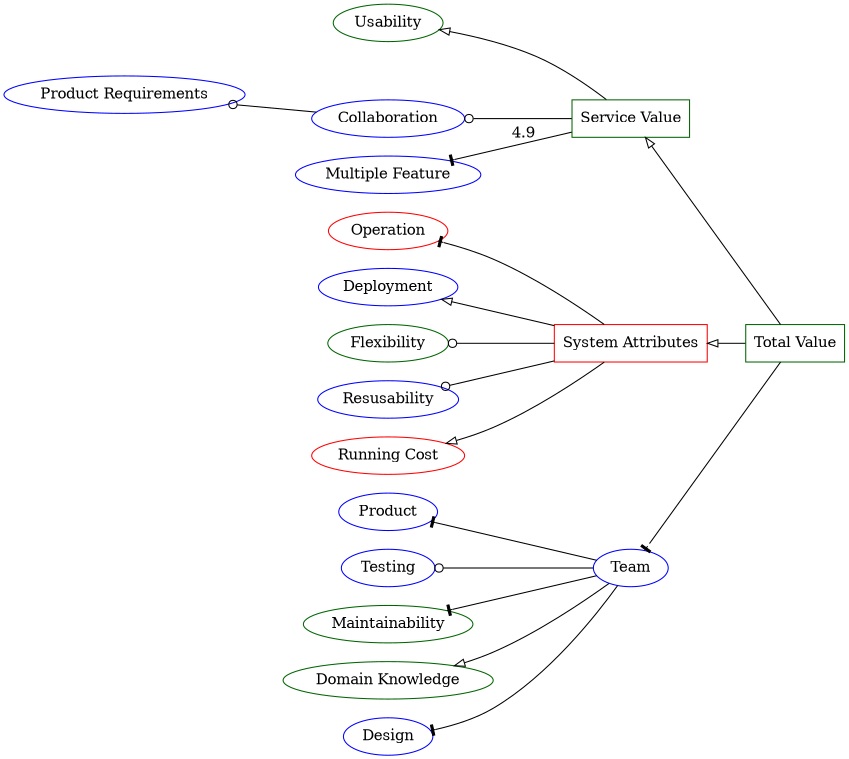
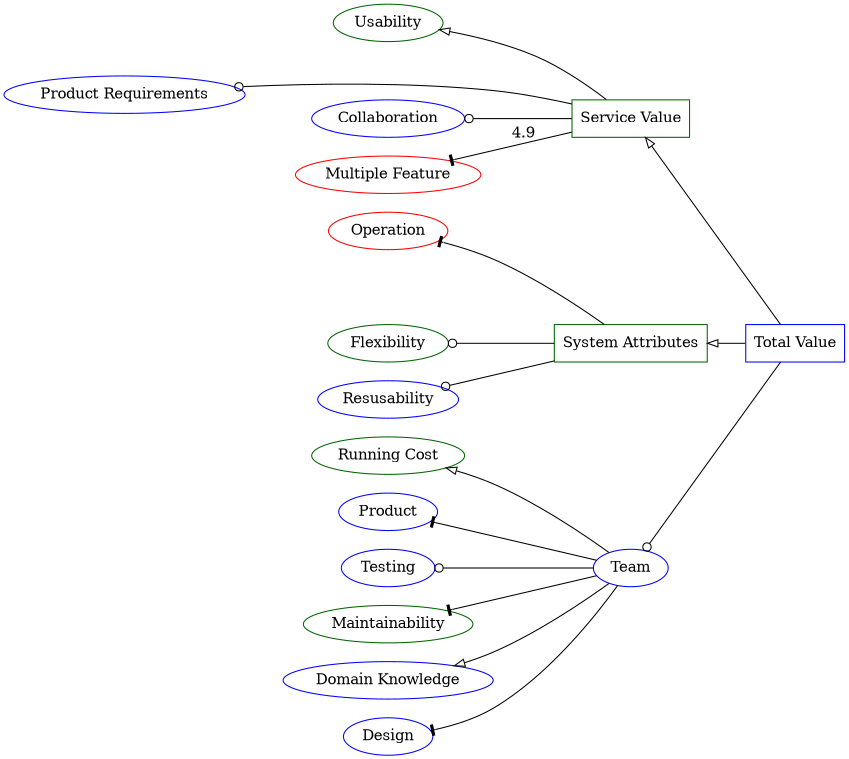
edge "Collaboration" -> "Product Requirements": now "Service Value" -> "Product Requirements"
node "Multiple Feature": color blue -> red
node "Deployment": removed
node "System Attributes": color red -> darkgreen
node "Total Value": color darkgreen -> blue
edge "System Attributes" -> "Running Cost": now "Team" -> "Running Cost"
edge "Total Value" -> "Team": arrowhead tee -> odot
node "Running Cost": color red -> darkgreen
node "Domain Knowledge": color darkgreen -> blue
